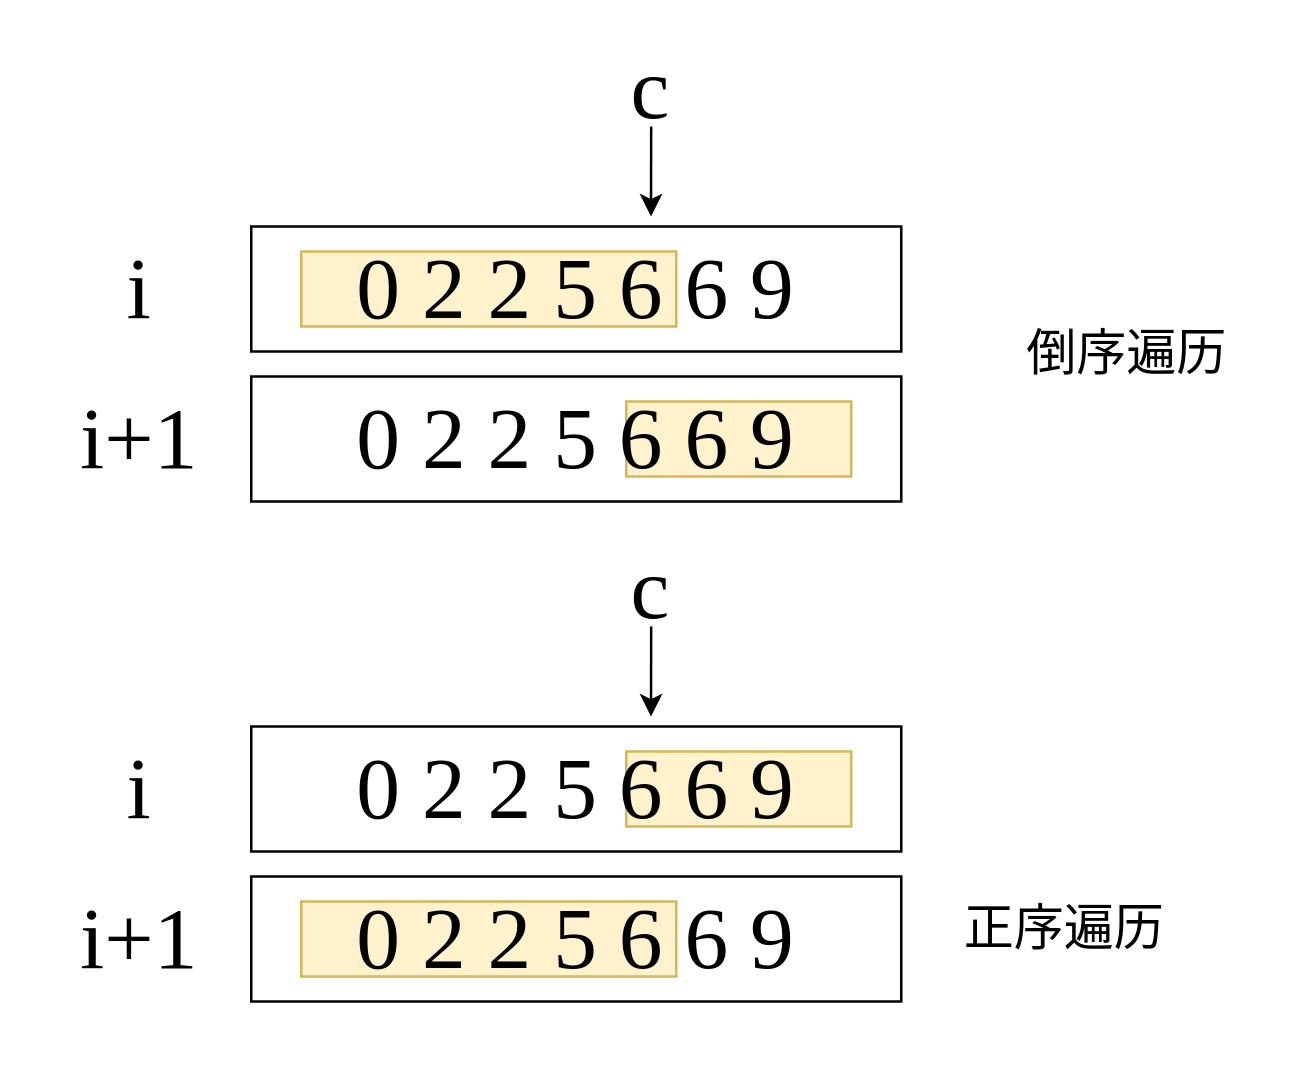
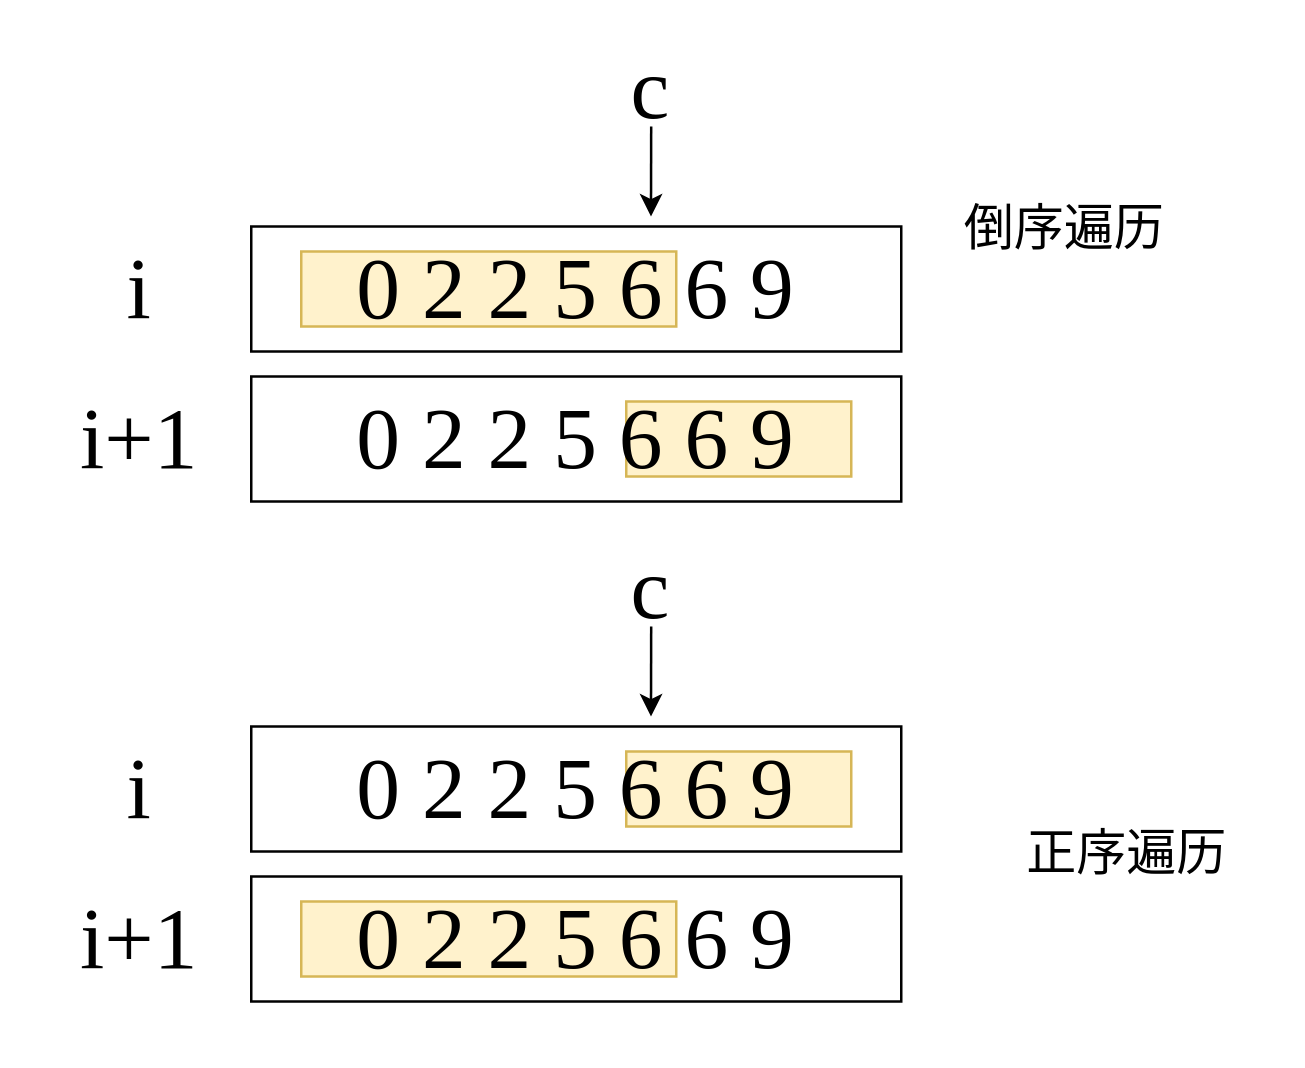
node "倒序遍历": moved (1126, 351) -> (1064, 226)
node "正序遍历": moved (1064, 926) -> (1126, 851)
